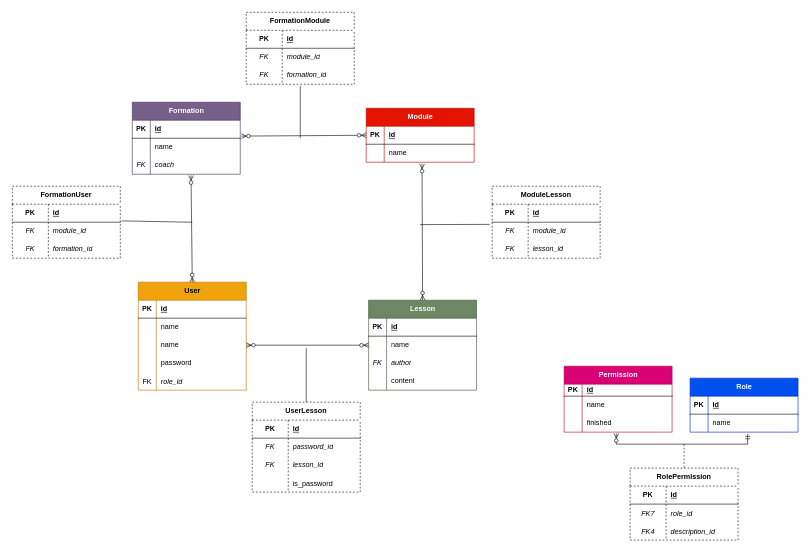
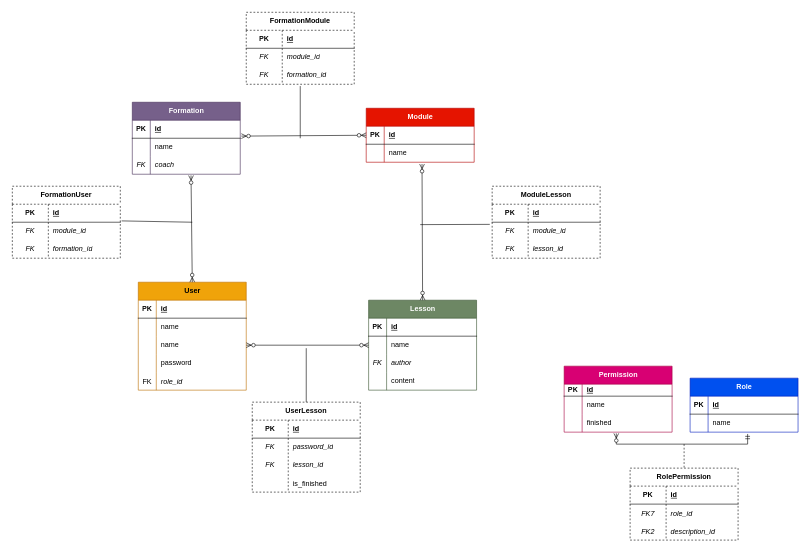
node "is_password": label "is_password" -> "is_finished"
node "FK4": label "FK4" -> "FK2"
